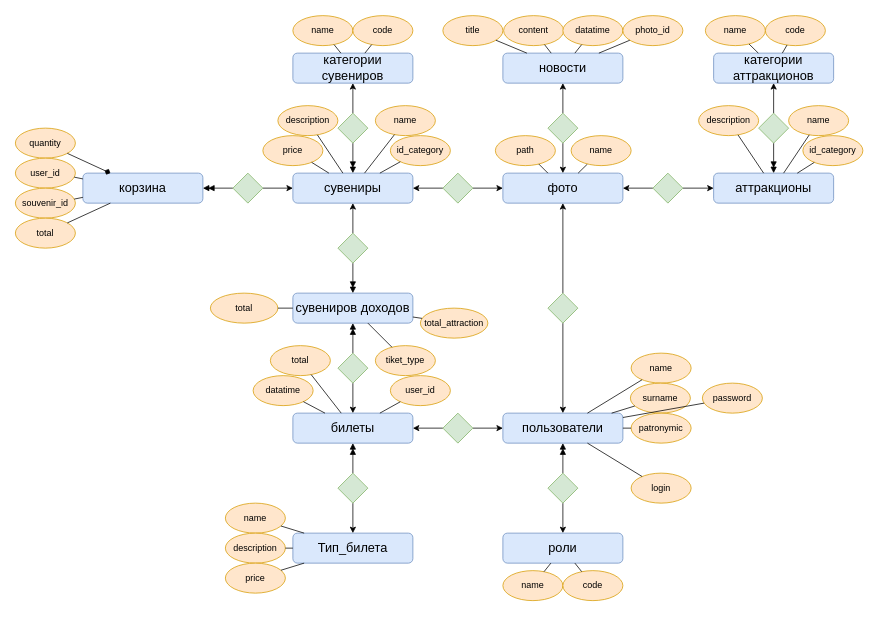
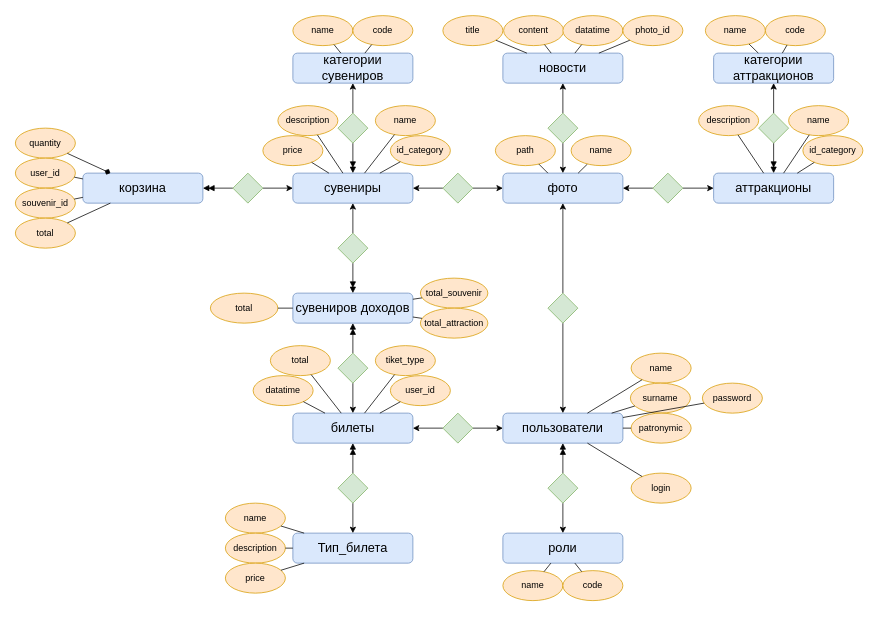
node "total_souvenir": added
edge "total_souvenir" -- "сувениров доходов": added
edge "сувениров доходов" -- "tiket_type": now "билеты" -- "tiket_type"
